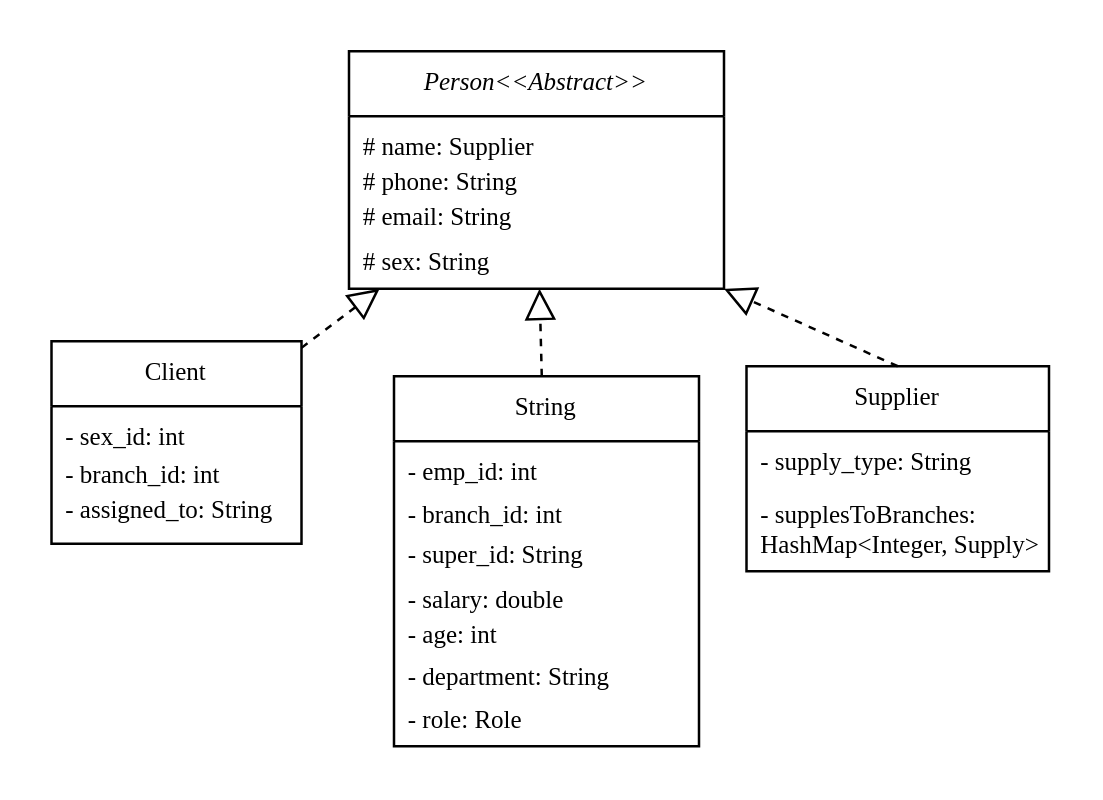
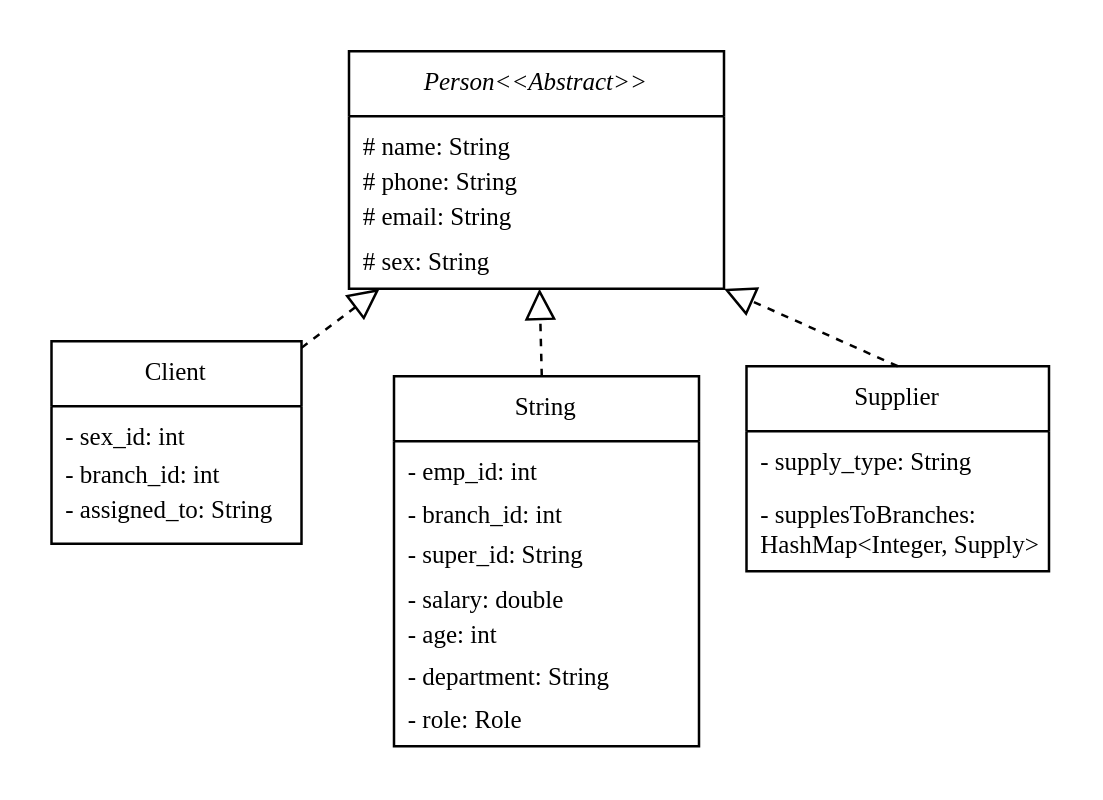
node "# name: Supplier": label "# name: Supplier" -> "# name: String"
